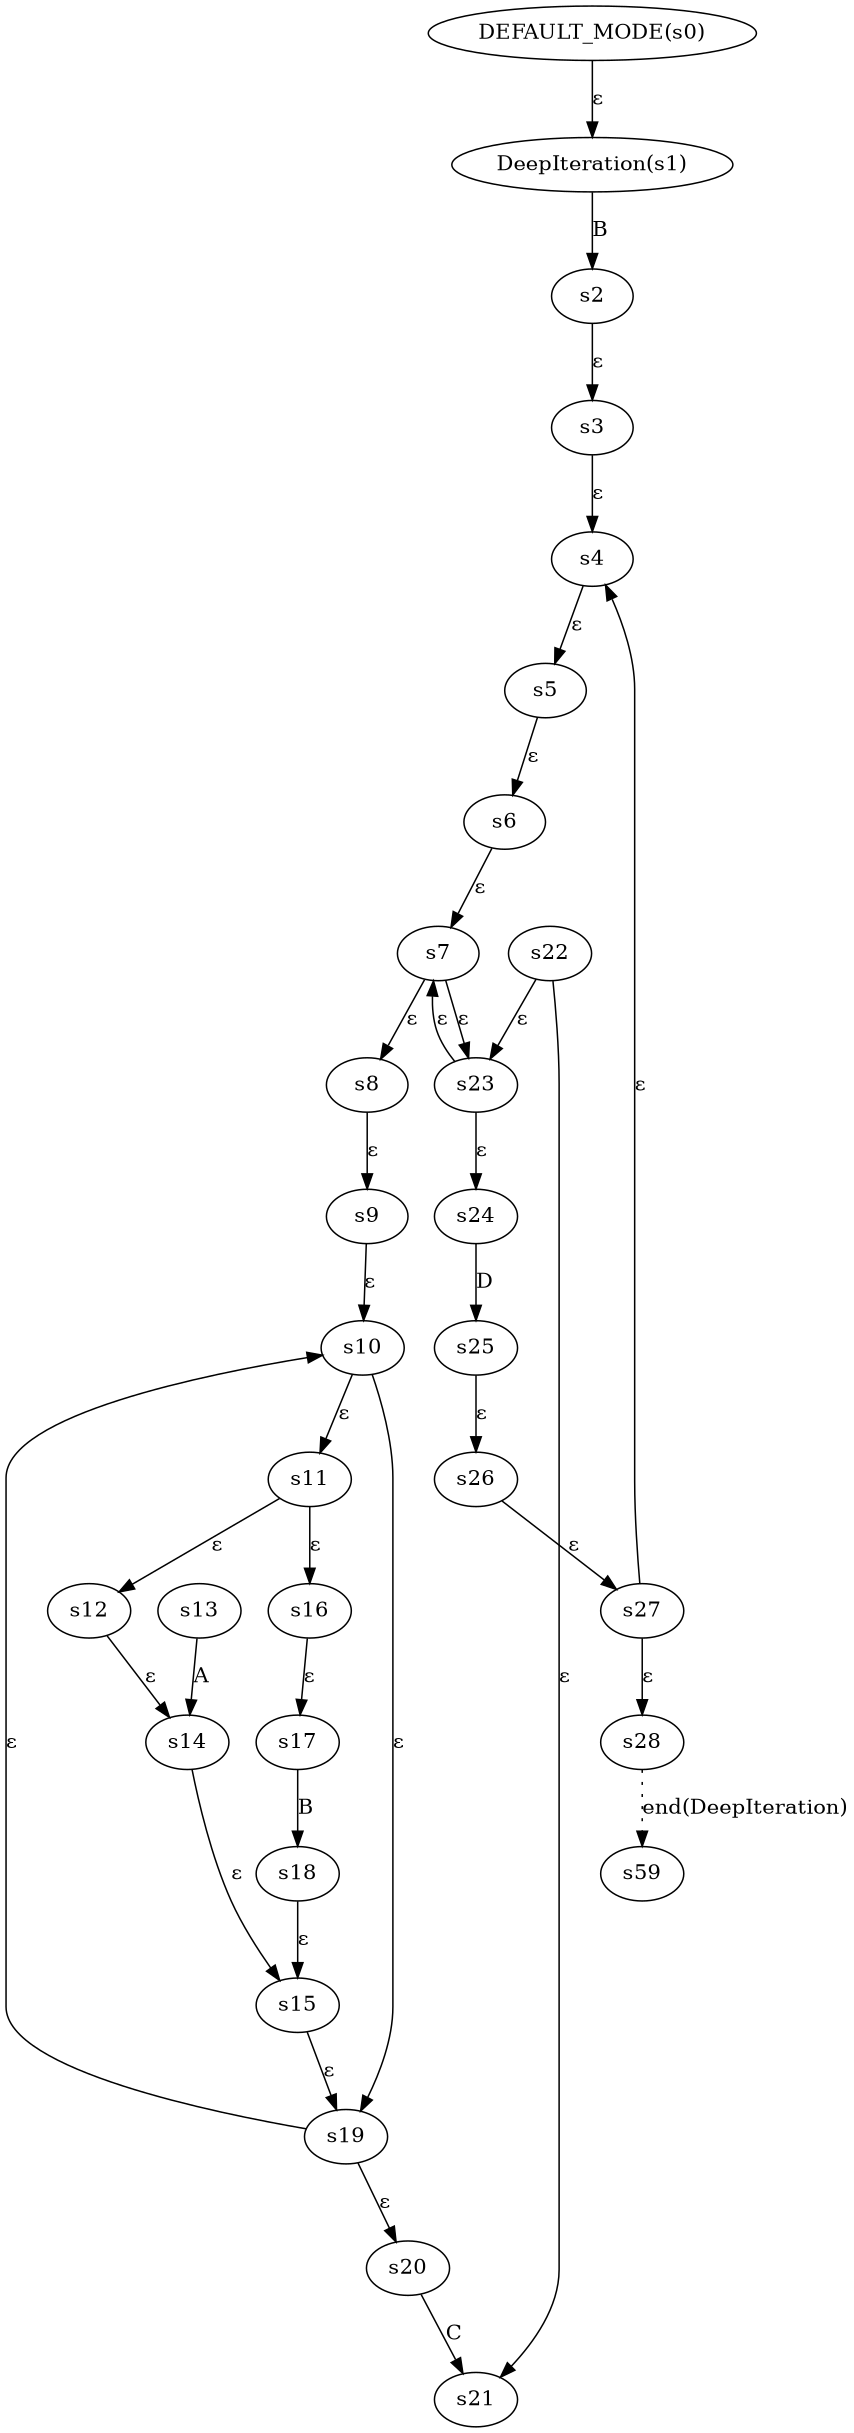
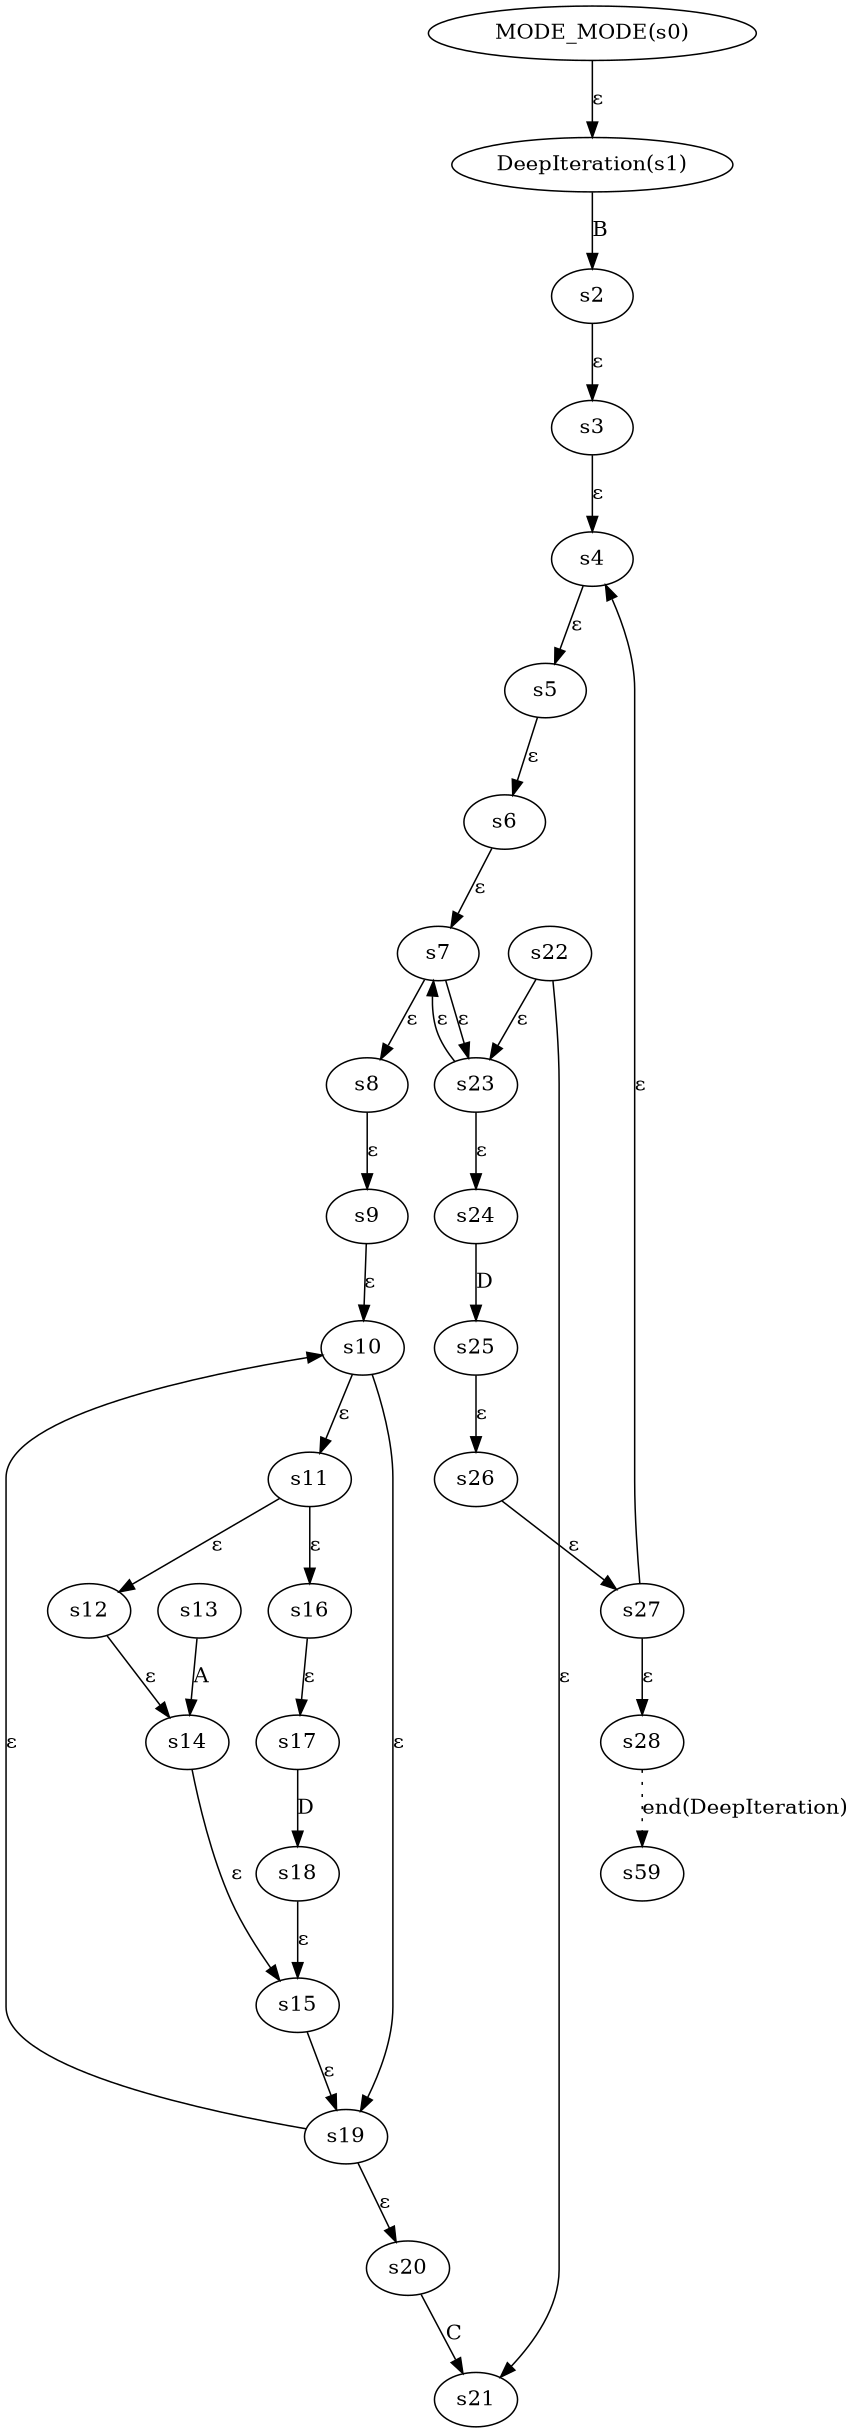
node "DEFAULT_MODE(s0)": label "DEFAULT_MODE(s0)" -> "MODE_MODE(s0)"
edge "s17" -> "s18": label "B" -> "D"
